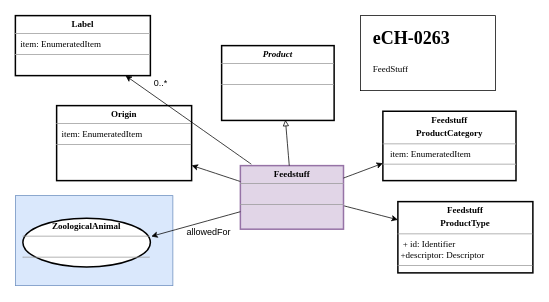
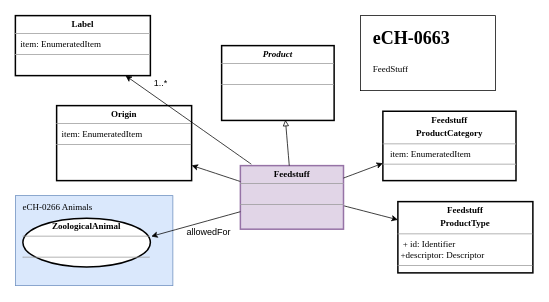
node "eCH-0263": label "eCH-0263" -> "eCH-0663"
node "0..*": label "0..*" -> "1..*"
node "eCH-0266 Animals": added
